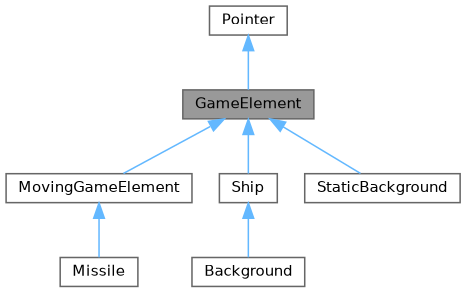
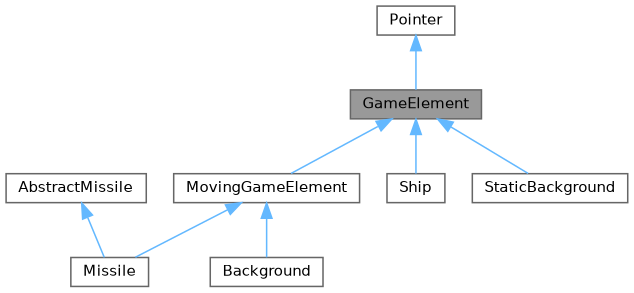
node "AbstractMissile": added
edge "Background" -> "Ship": now "Background" -> "MovingGameElement"
